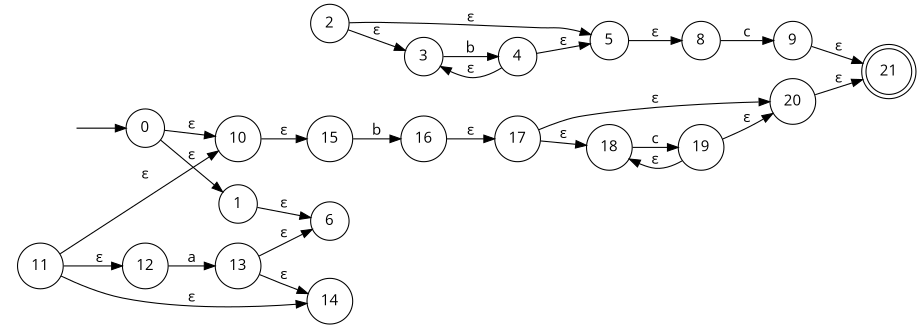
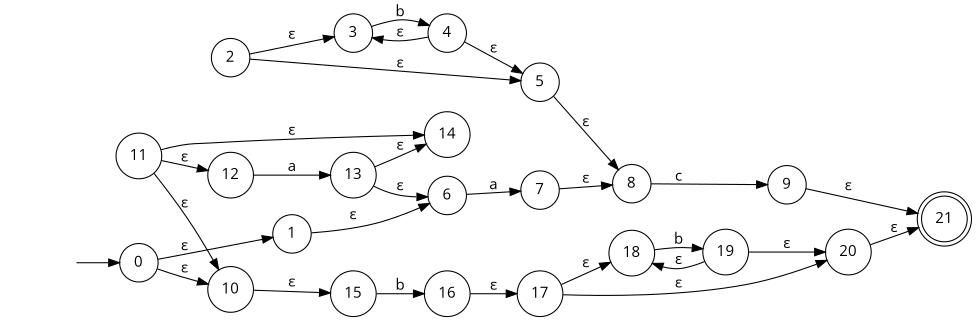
edge "18" -> "19": label "c" -> "b"
node "7": added
